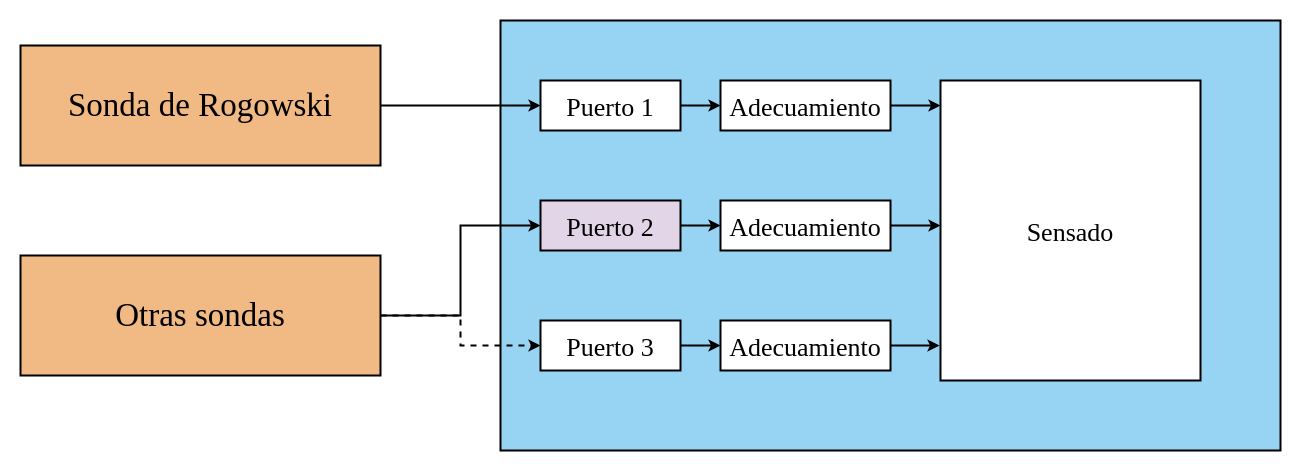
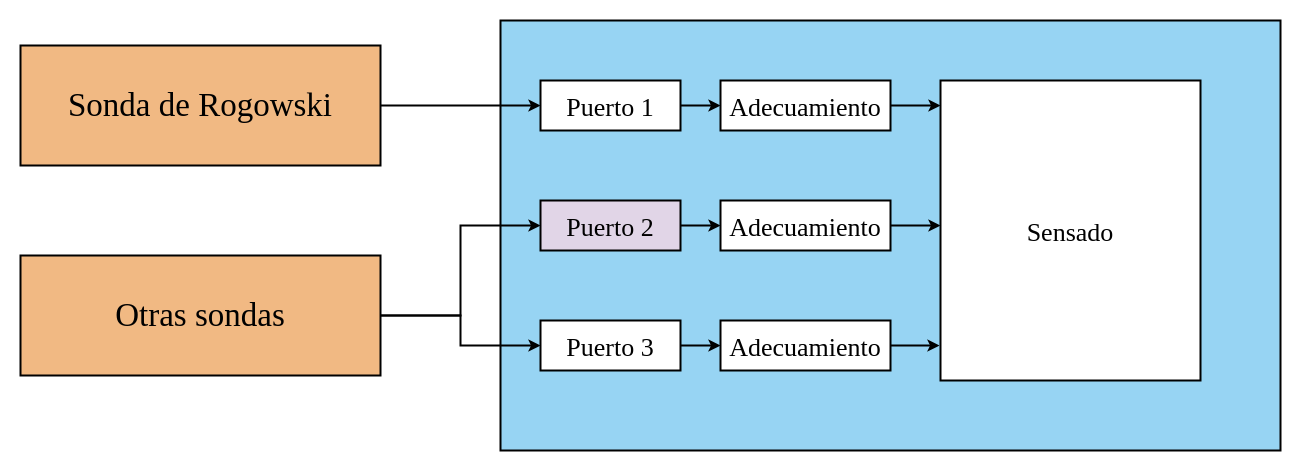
edge "Otras sondas" -> "Puerto 3": style dashed -> solid
